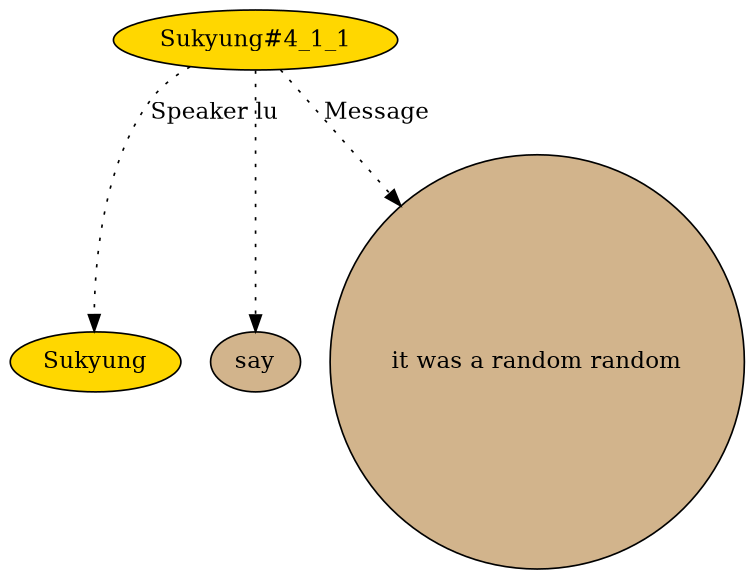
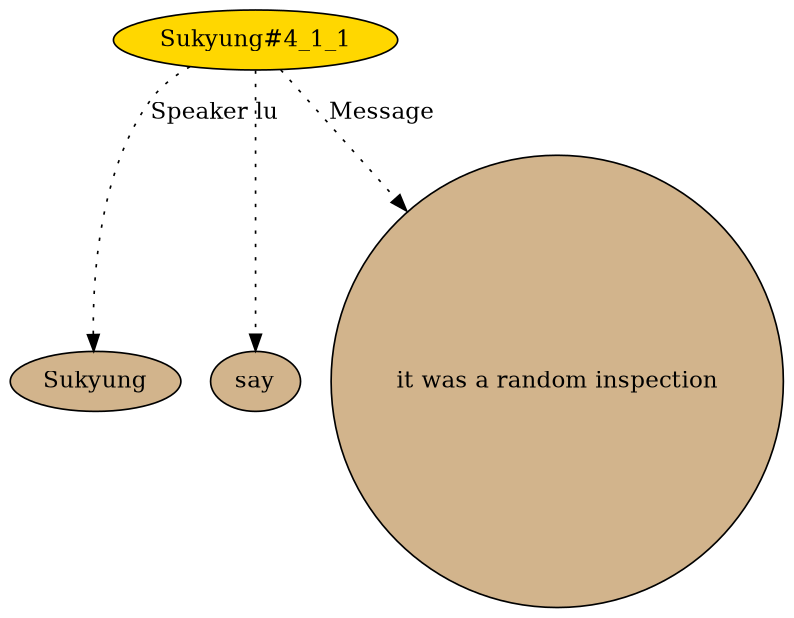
node "Sukyung": fillcolor gold -> tan
node "it was a random random": label "it was a random random" -> "it was a random inspection"
